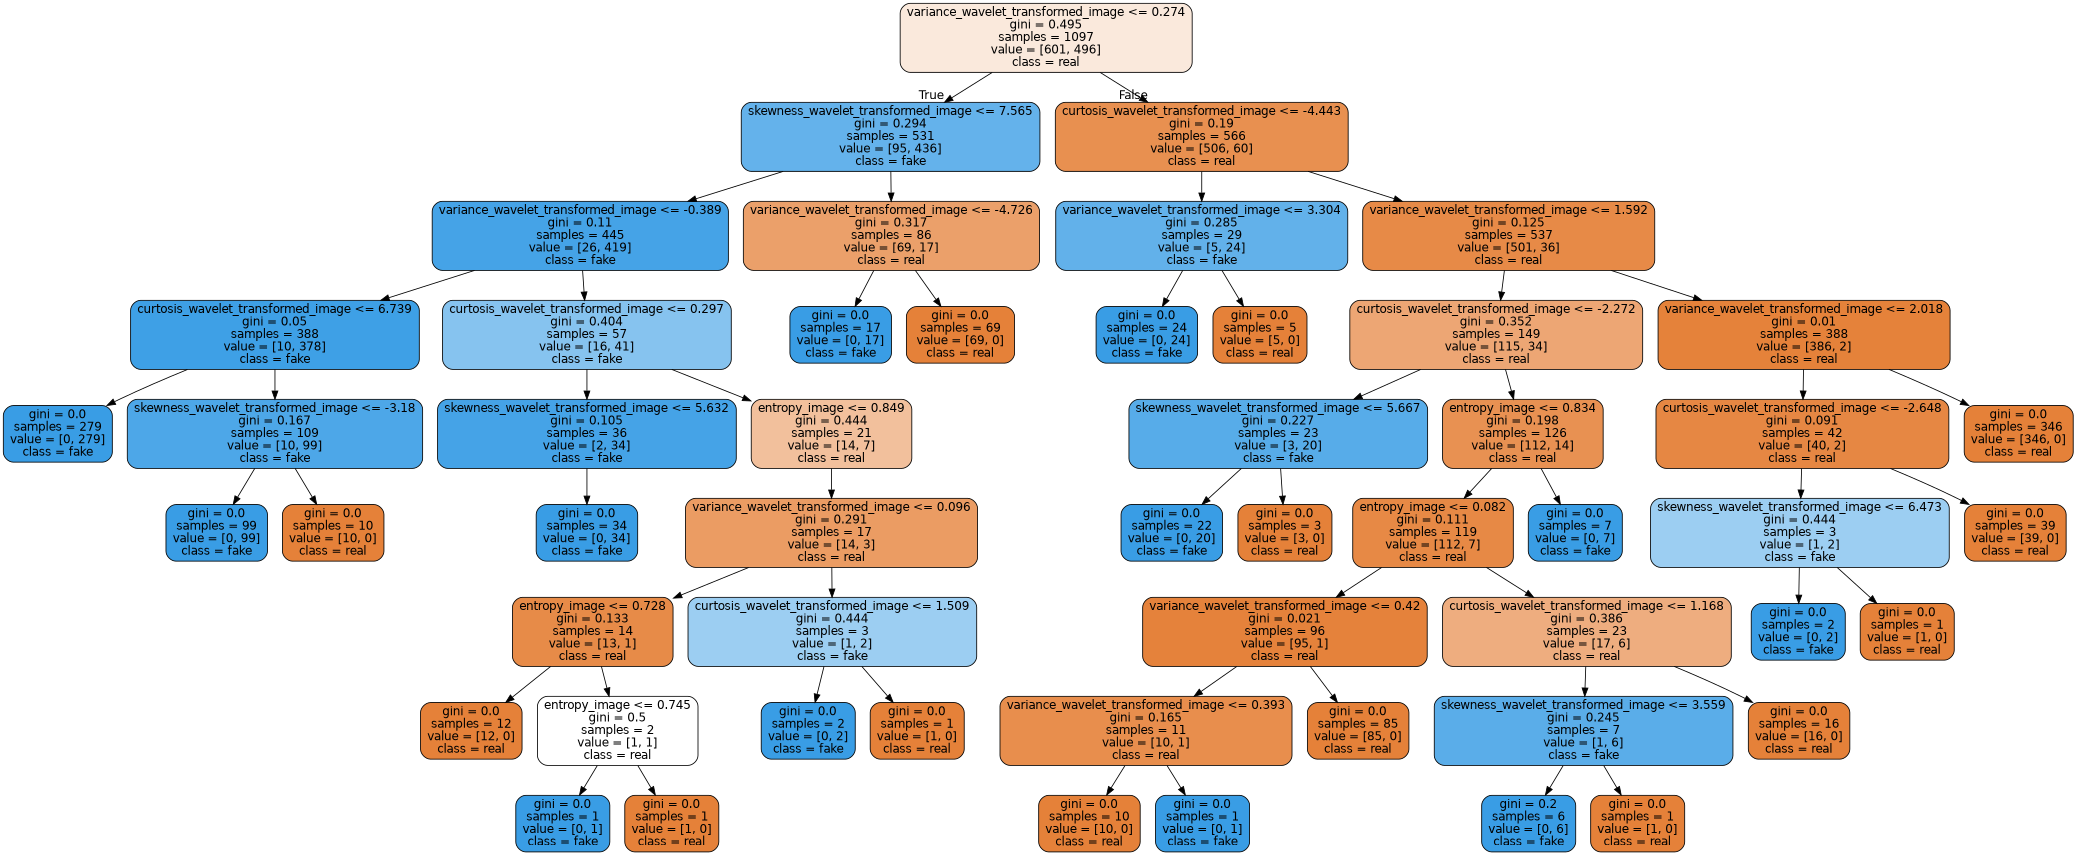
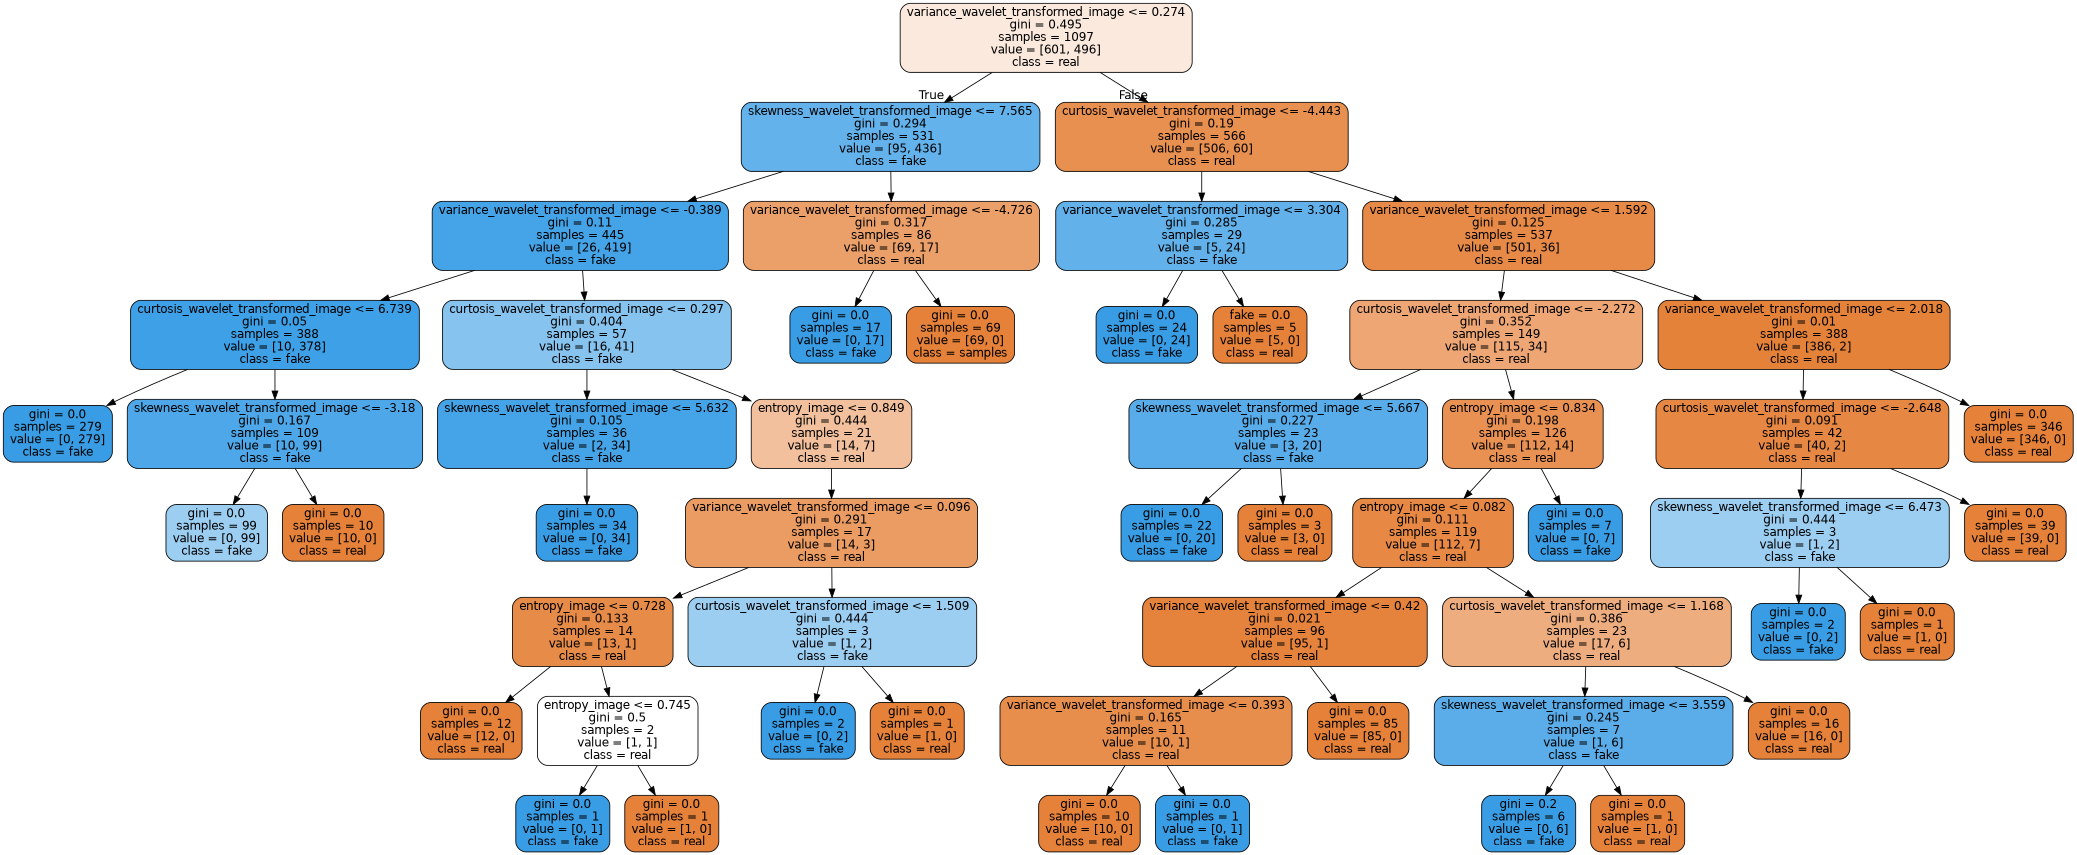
node "gini = 0.0 samples = 69 value = [69, 0] class = real": label "gini = 0.0 samples = 69 value = [69, 0] class = real" -> "gini = 0.0 samples = 69 value = [69, 0] class = samples"
node "gini = 0.0 samples = 5 value = [5, 0] class = real": label "gini = 0.0 samples = 5 value = [5, 0] class = real" -> "fake = 0.0 samples = 5 value = [5, 0] class = real"
node "gini = 0.0 samples = 99 value = [0, 99] class = fake": fillcolor #399de5 -> #9ccef2
